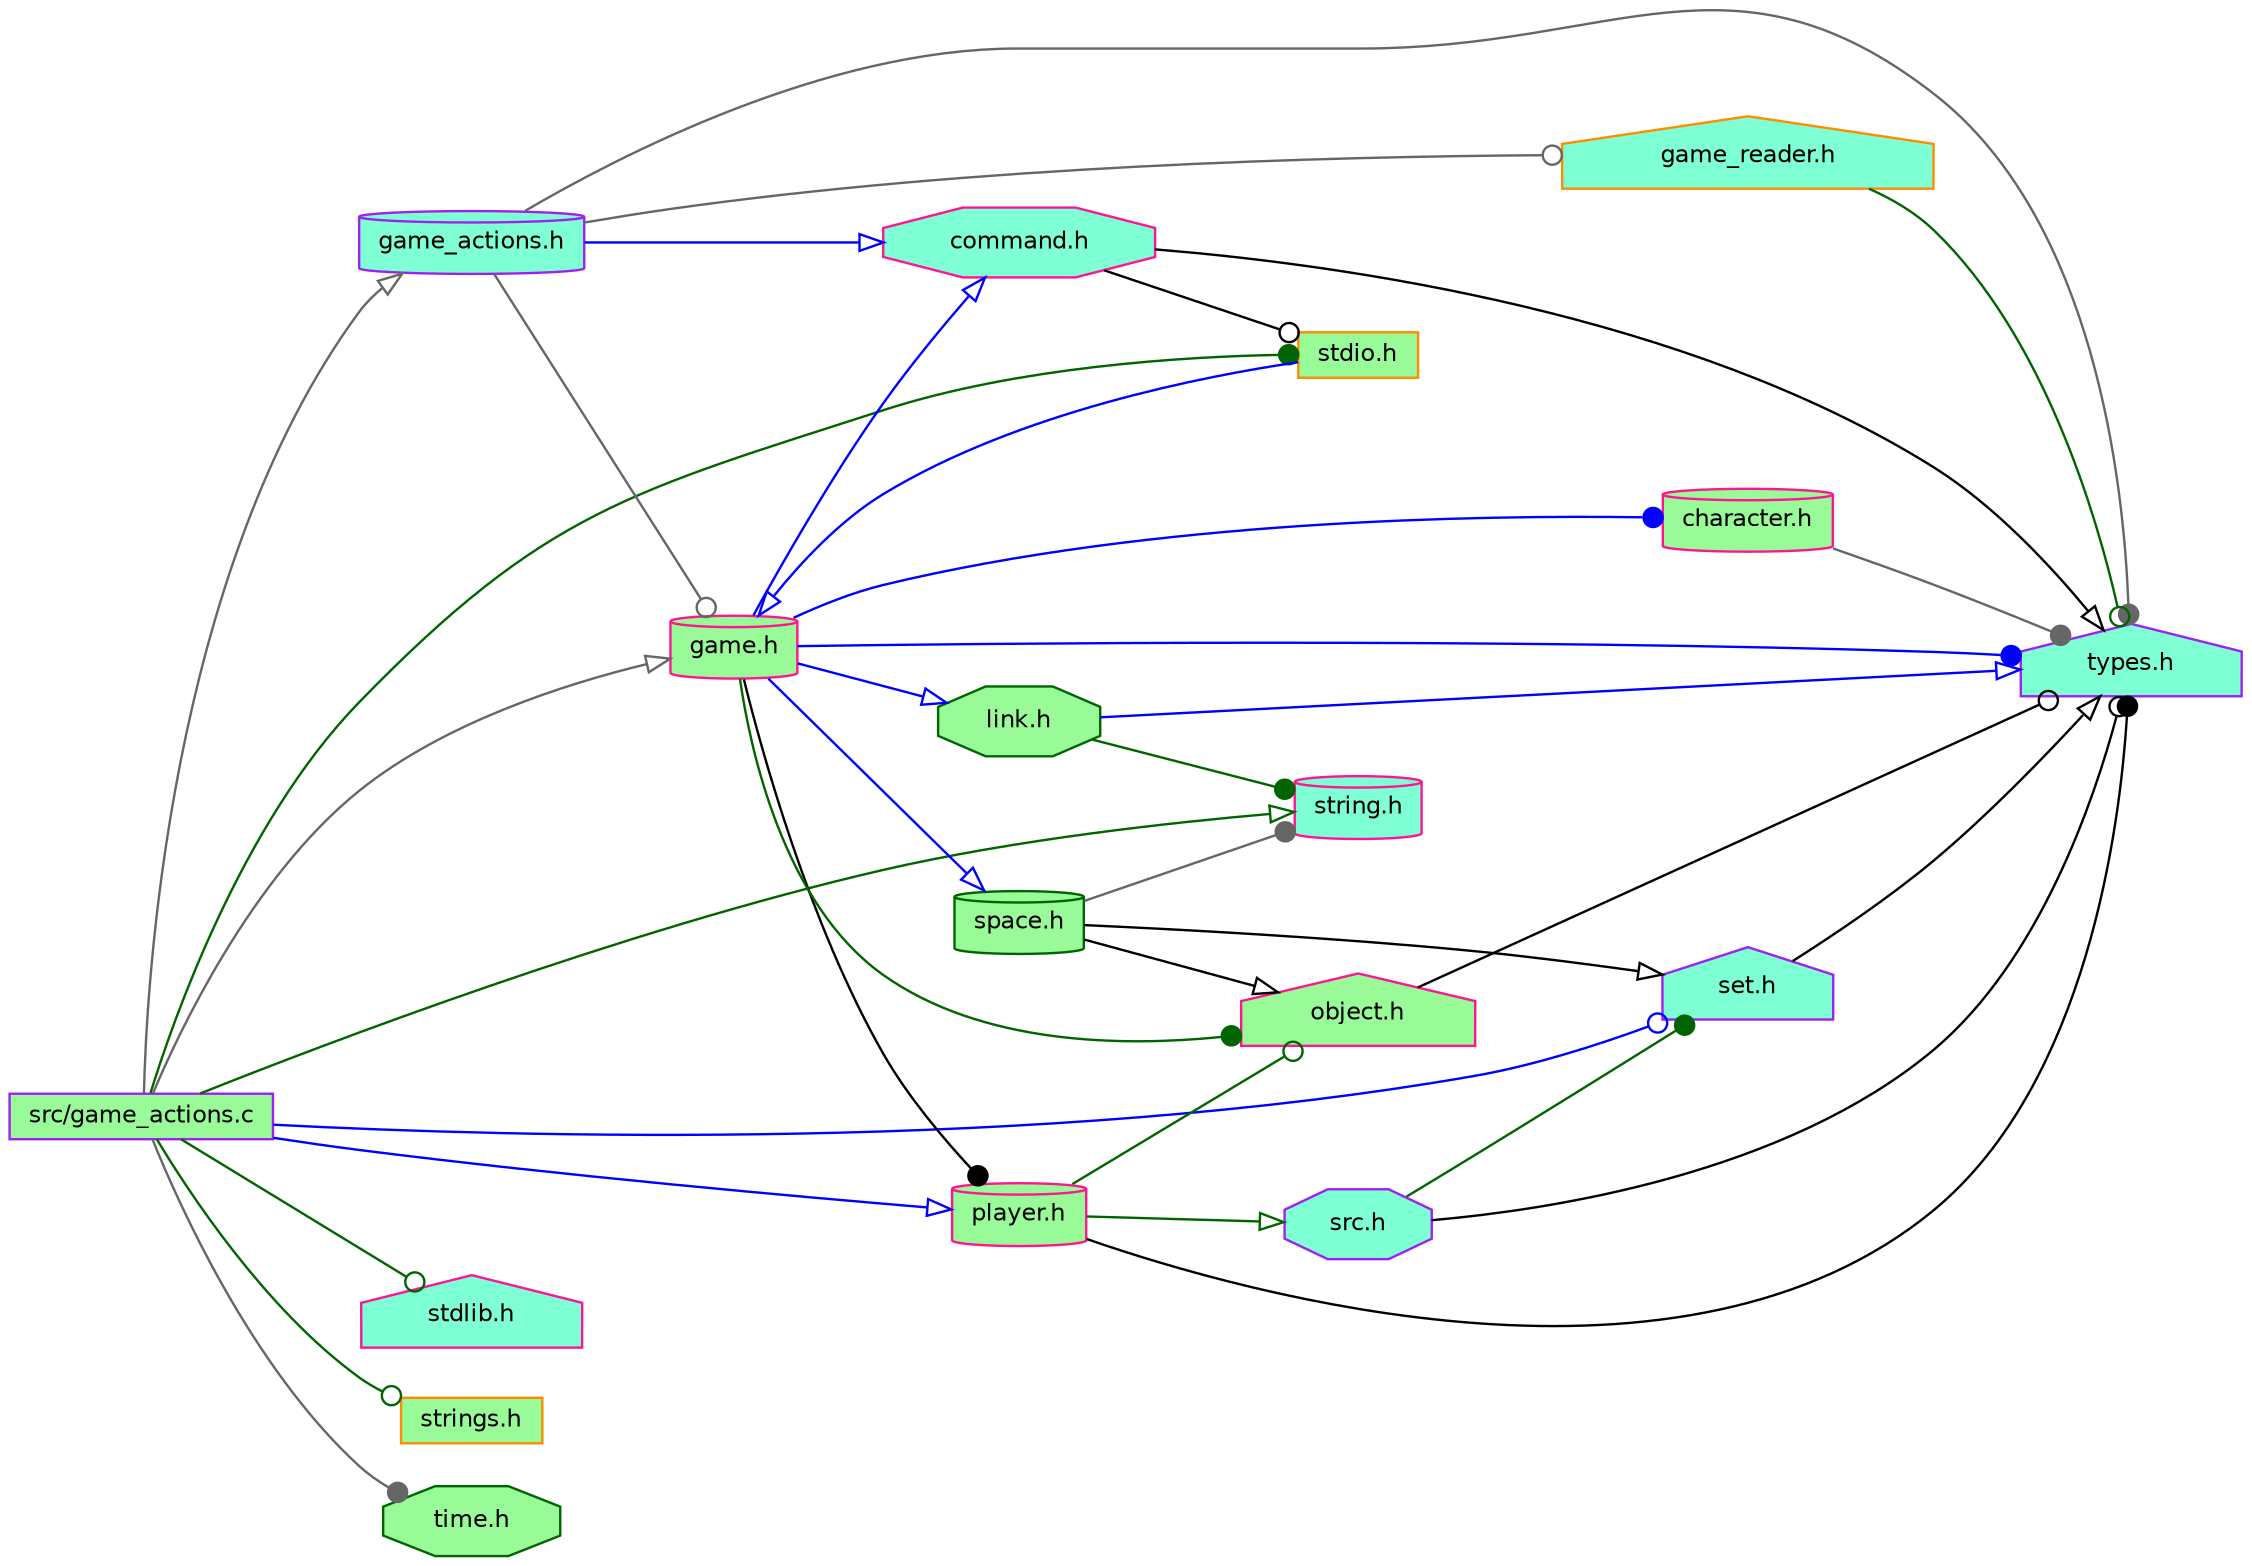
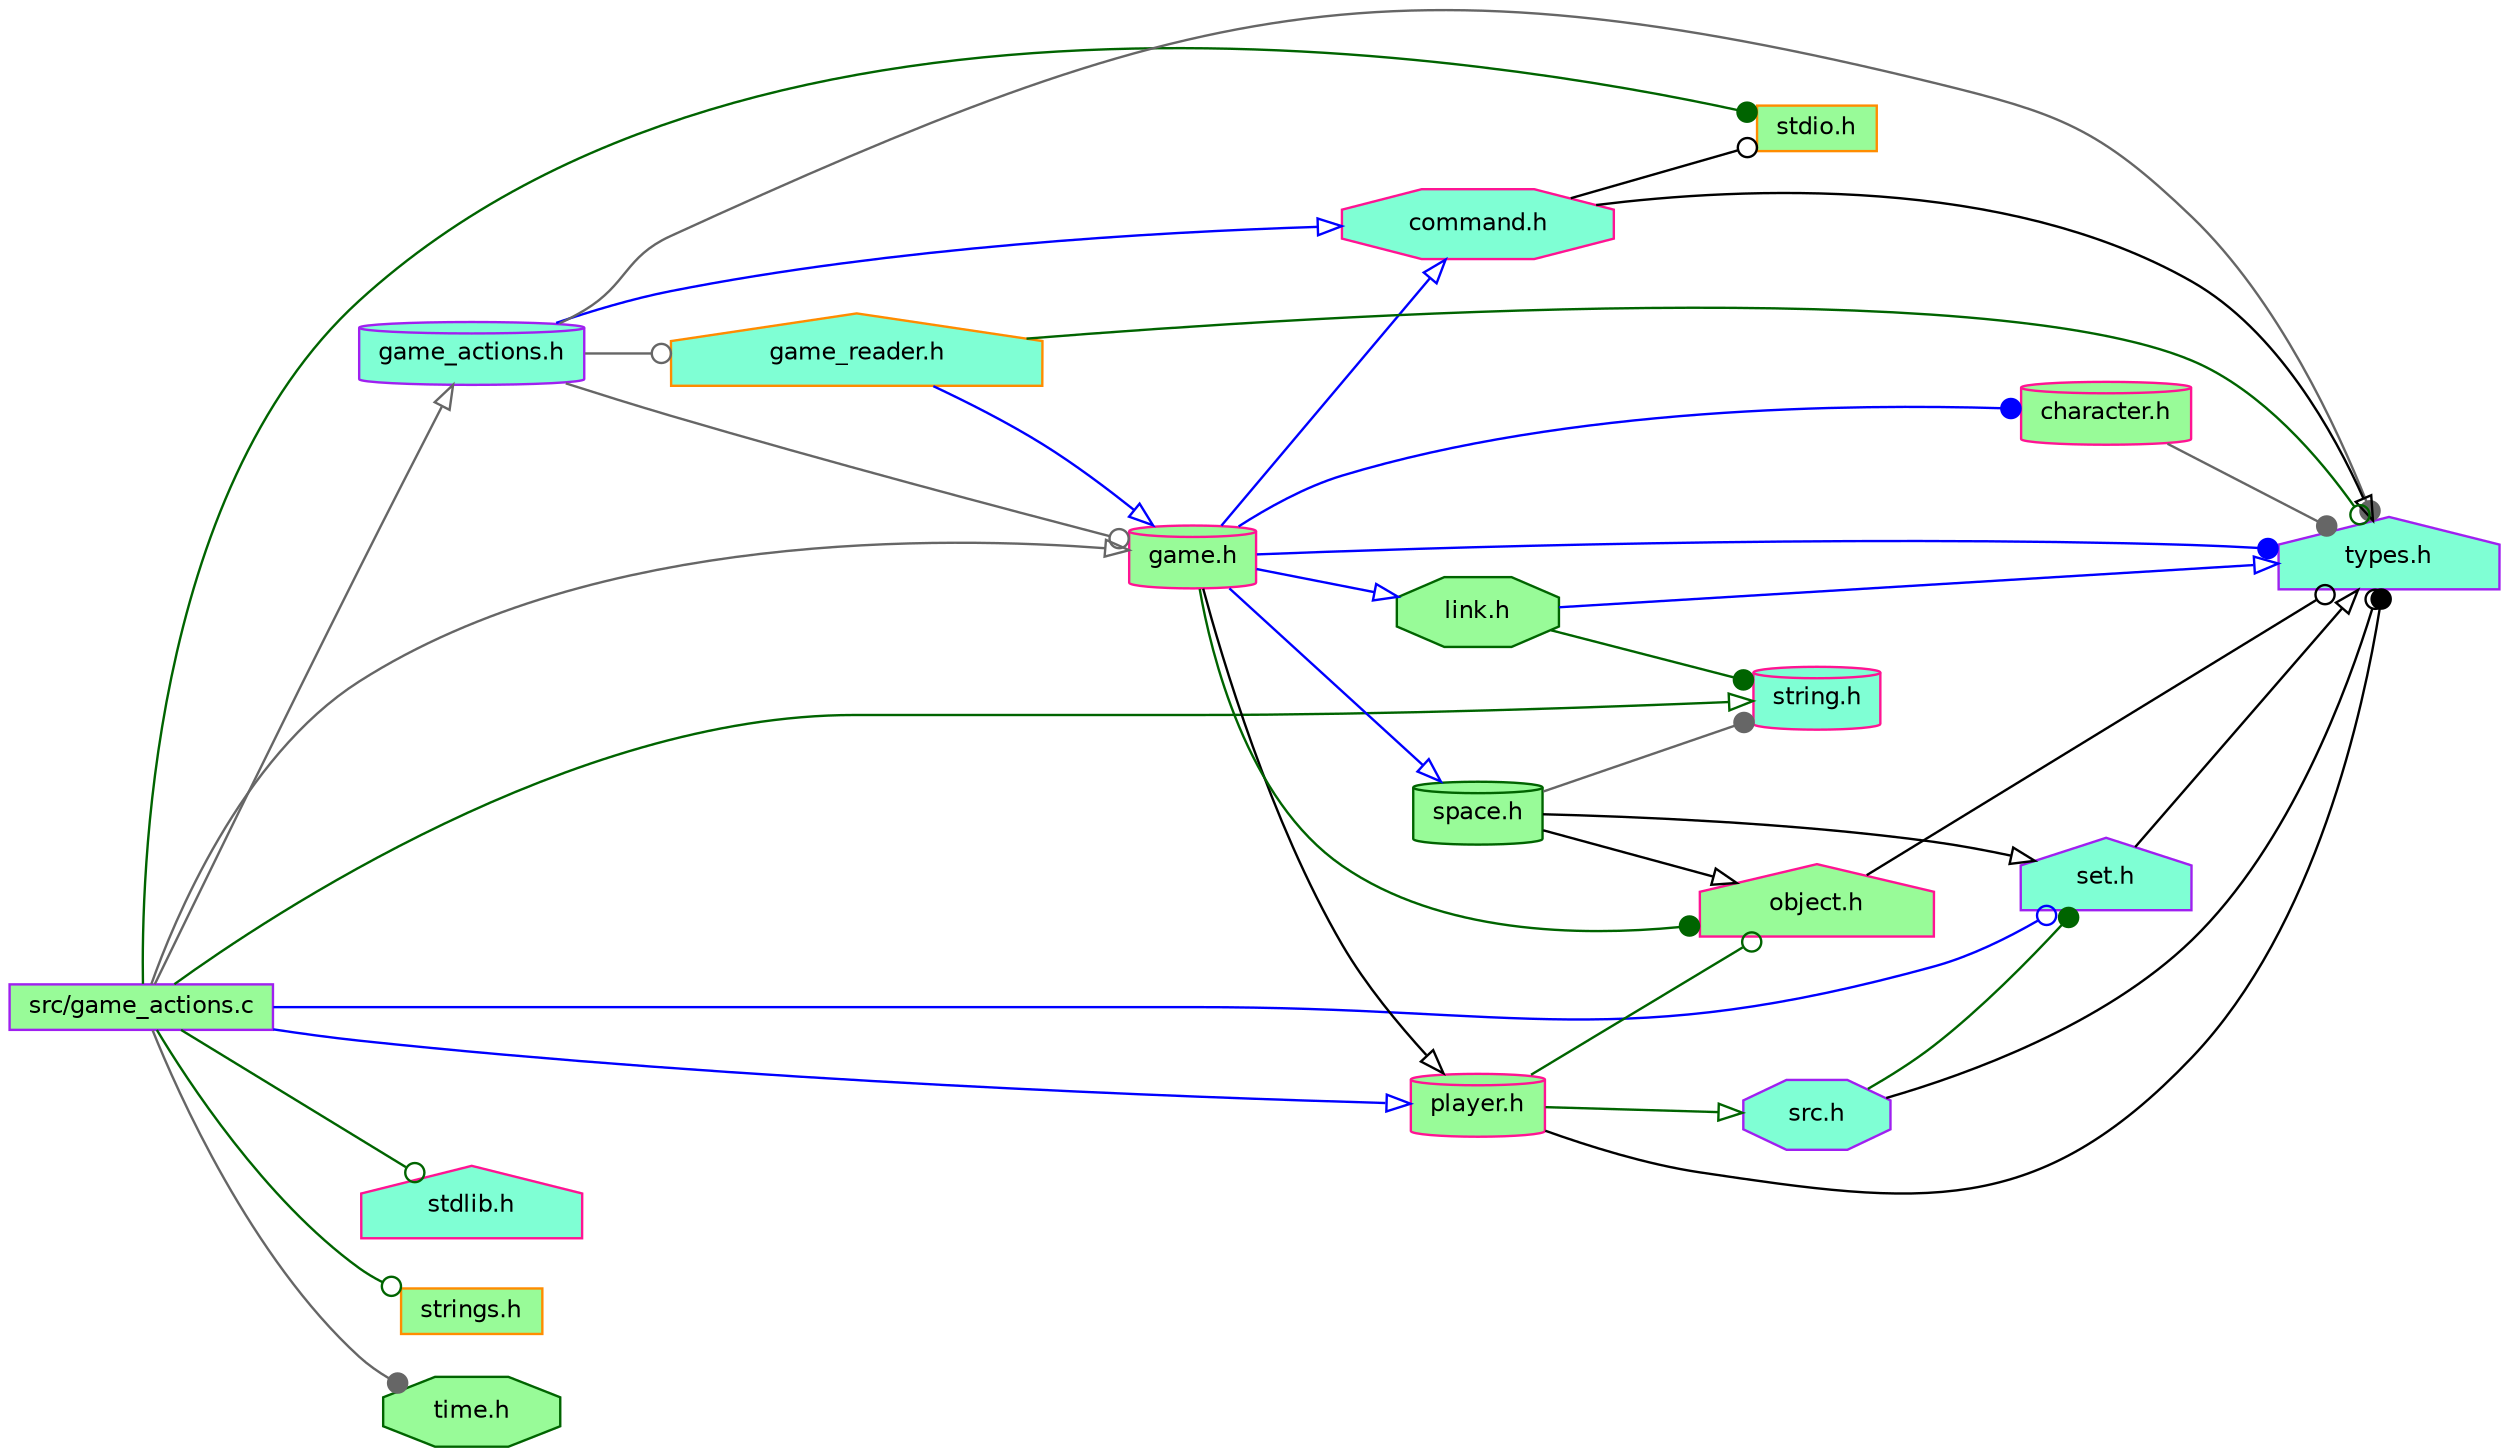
edge "stdio.h" -> "game.h": now "game_reader.h" -> "game.h"
edge "game.h" -> "player.h": arrowhead dot -> onormal
